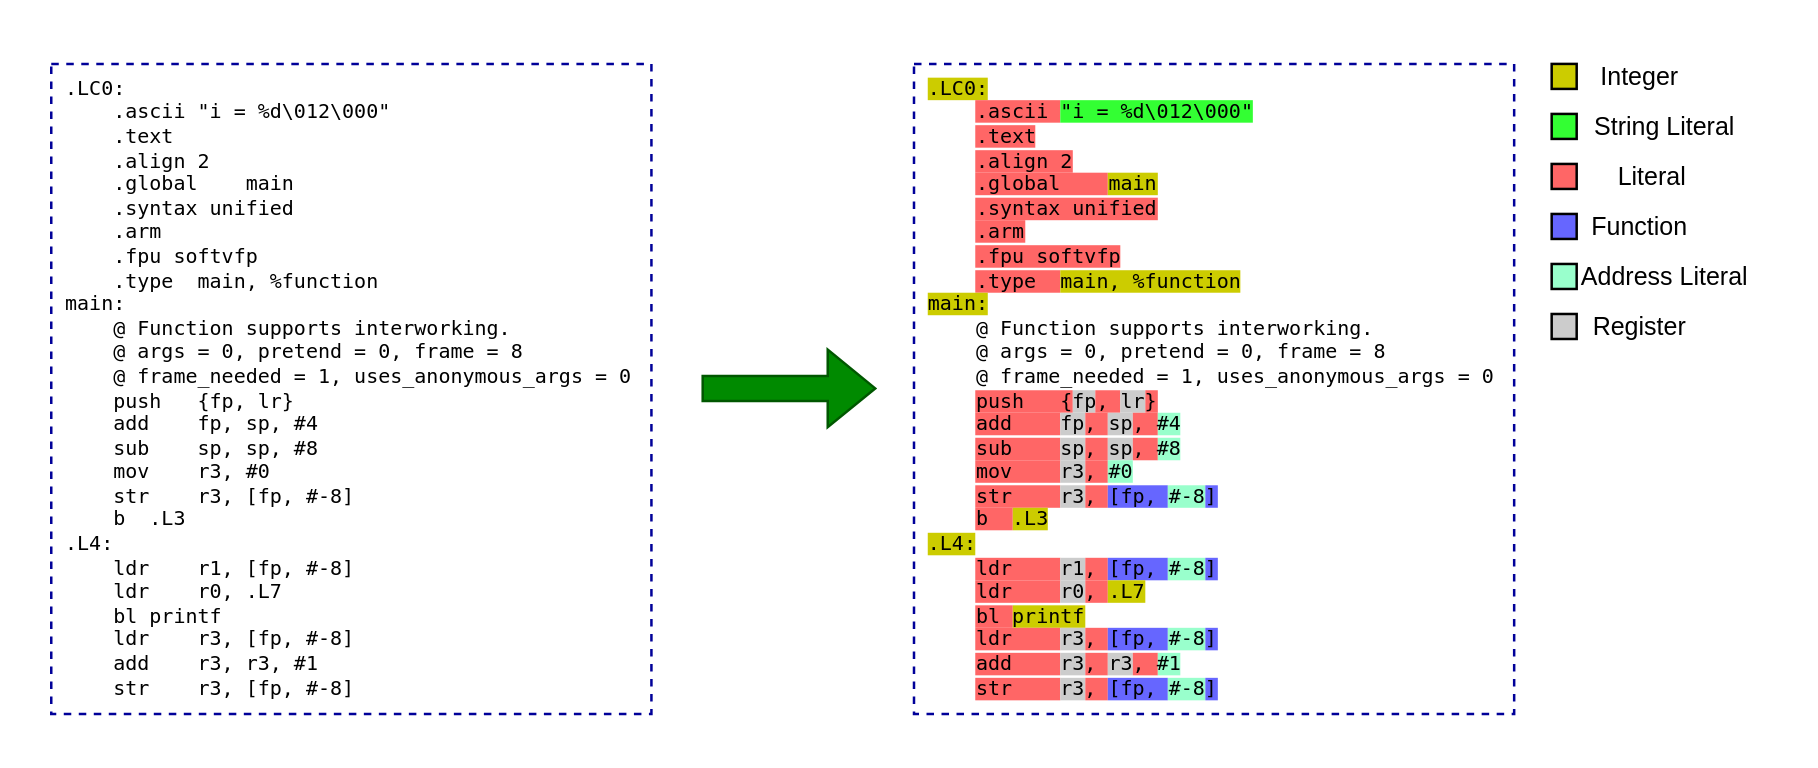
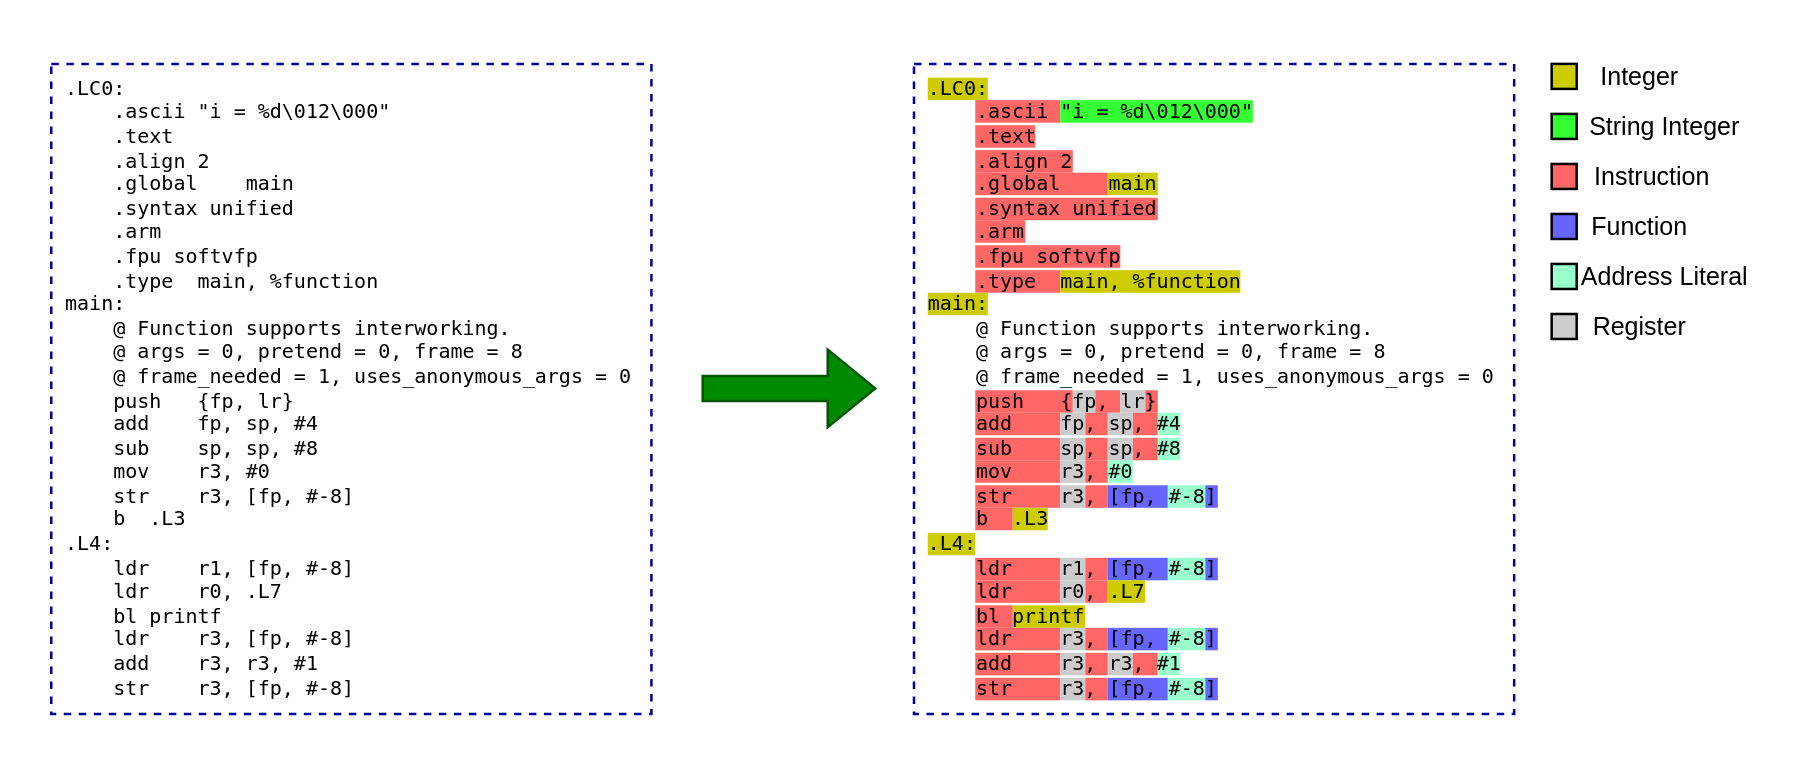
node "String Literal": label "String Literal" -> "String Integer"
node "Literal": label "Literal" -> "Instruction"
